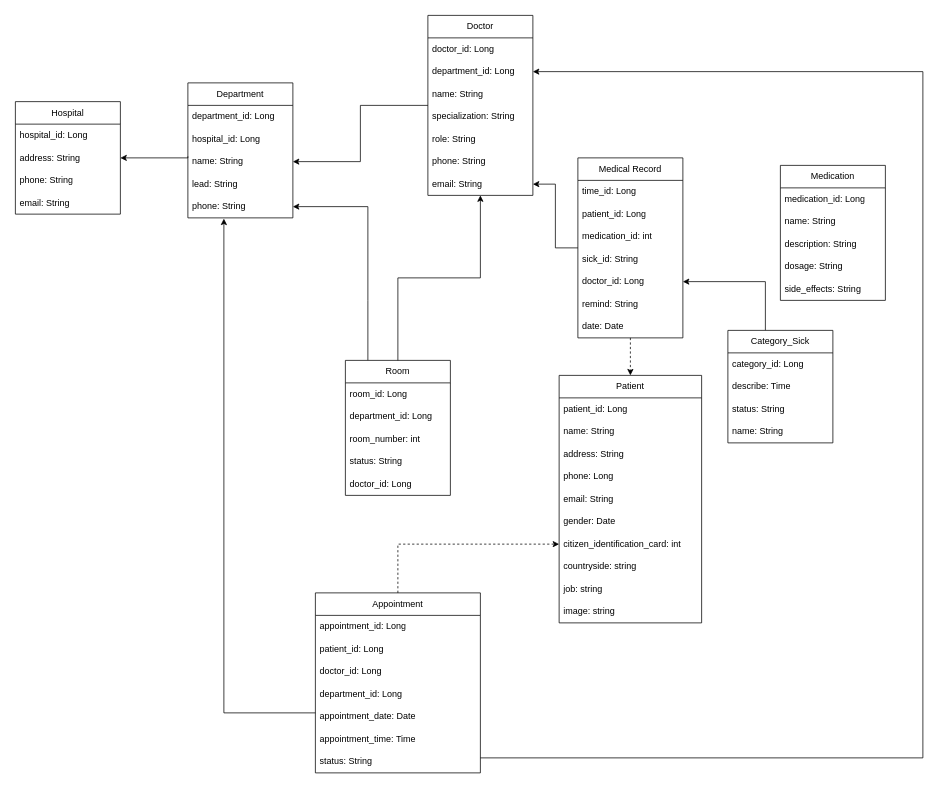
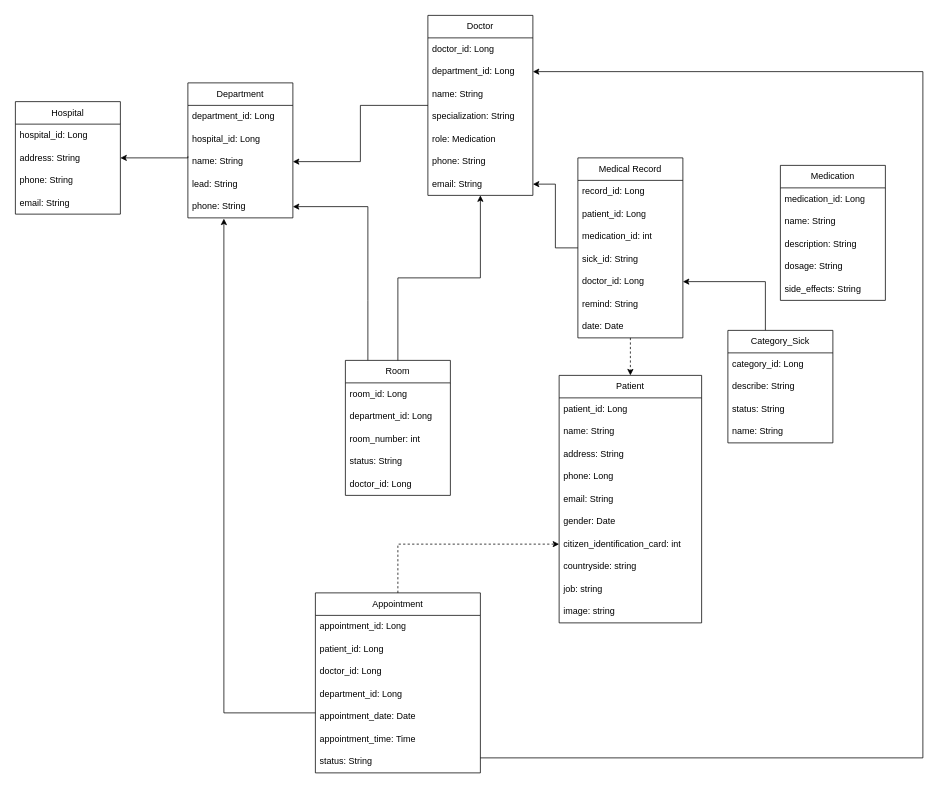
node "role: String": label "role: String" -> "role: Medication"
node "time_id: Long": label "time_id: Long" -> "record_id: Long"
node "describe: Time": label "describe: Time" -> "describe: String"
